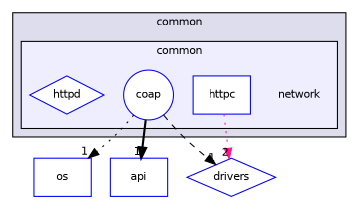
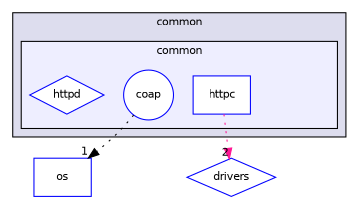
node "network": removed
edge "coap" -> "drivers": removed
node "api": removed
